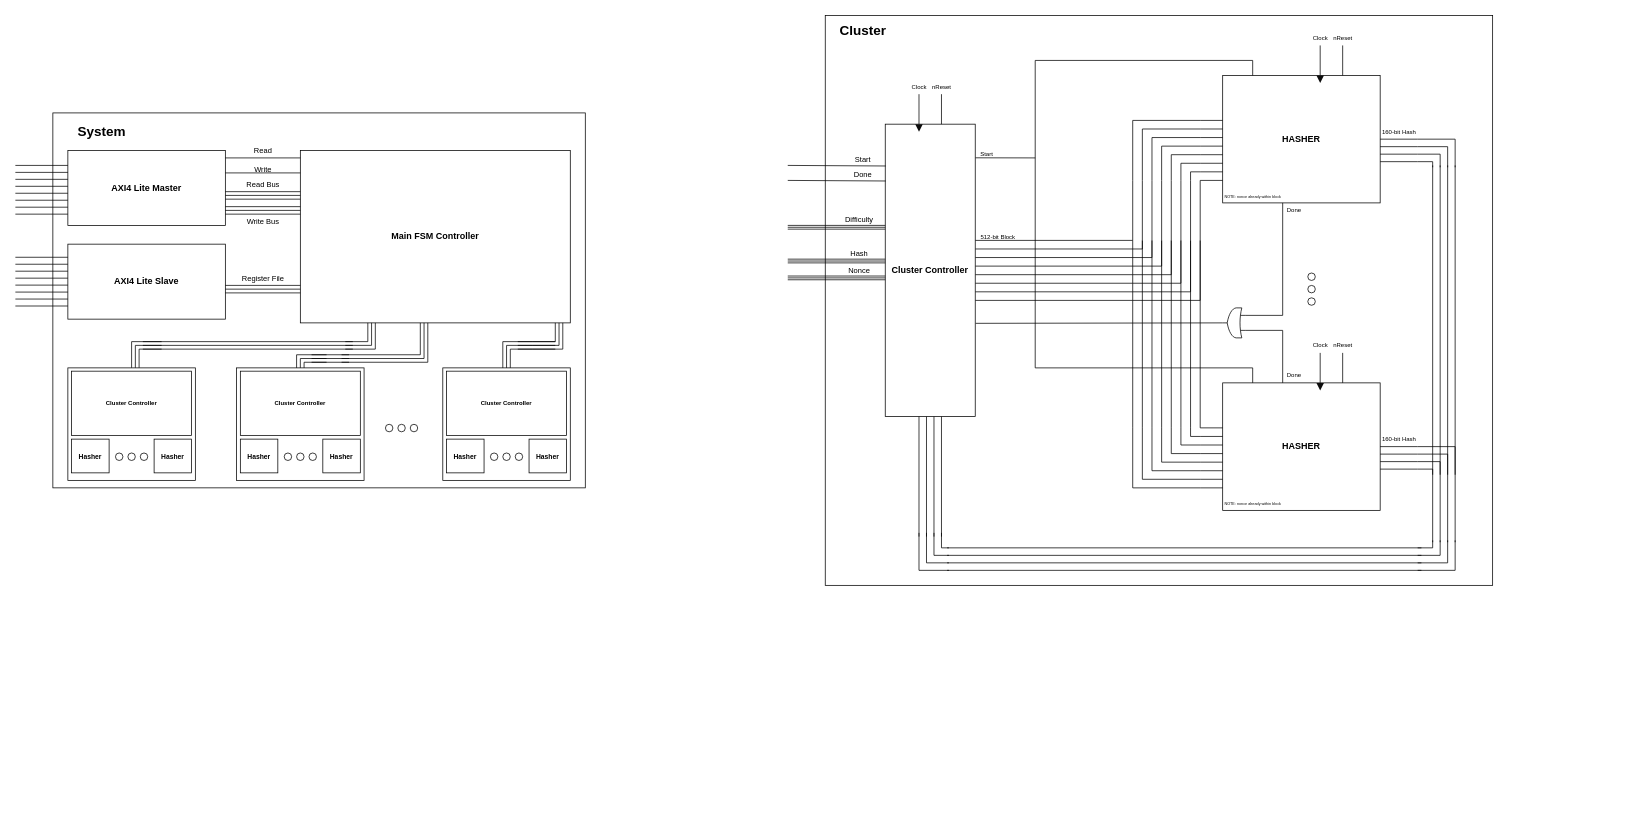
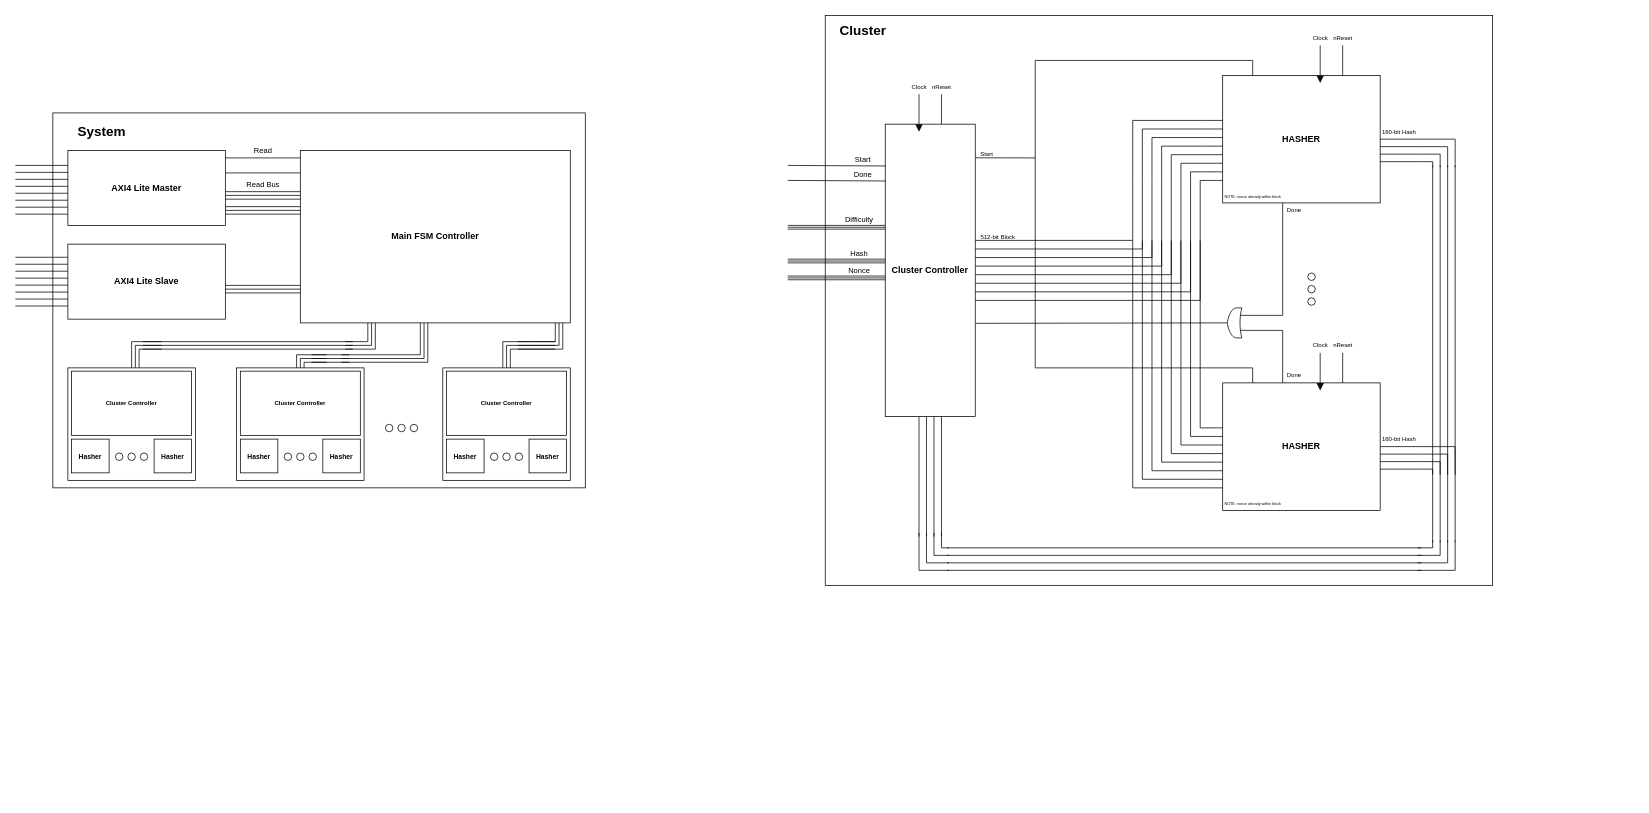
node "Write": removed
node "Write Bus": removed
node "Register File": removed
